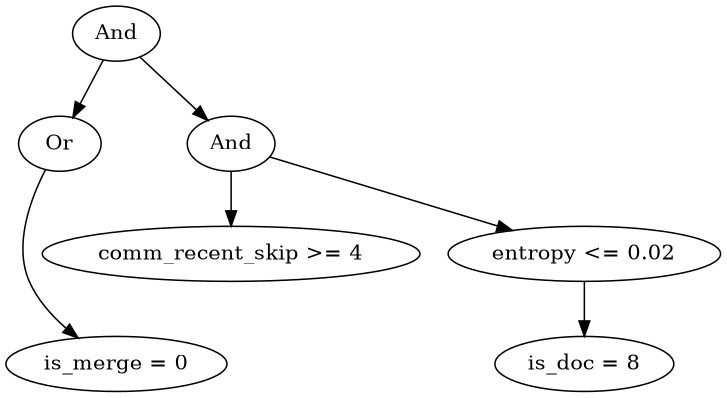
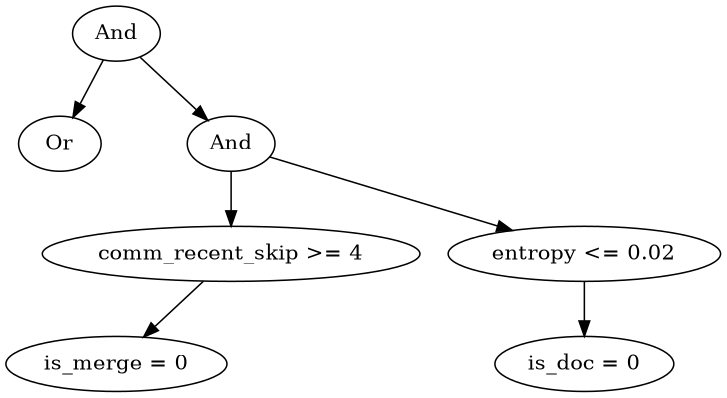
edge "Or" -> "is_merge = 0": now "comm_recent_skip >= 4" -> "is_merge = 0"
node "is_doc = 8": label "is_doc = 8" -> "is_doc = 0"
